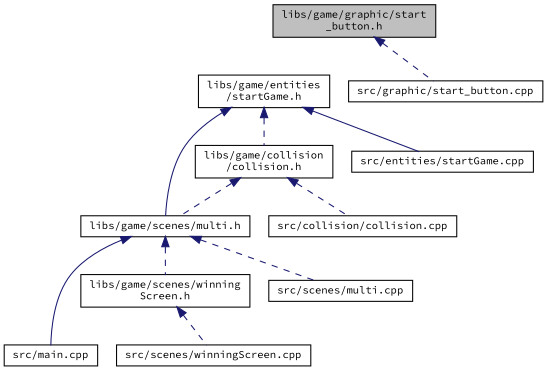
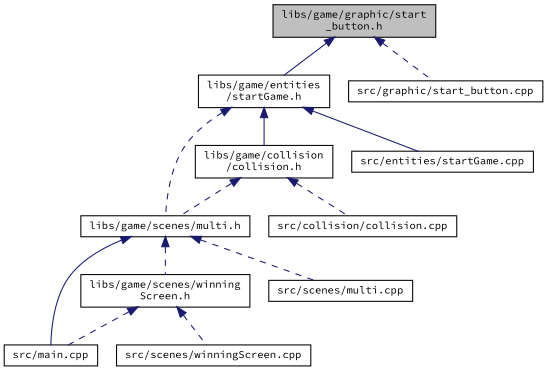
edge "libs/game/entities /startGame.h" -> "libs/game/graphic/start _button.h": added
edge "libs/game/collision /collision.h" -> "libs/game/entities /startGame.h": style dashed -> solid
edge "libs/game/scenes/multi.h" -> "libs/game/entities /startGame.h": style solid -> dashed
edge "src/main.cpp" -> "libs/game/scenes/winning Screen.h": added
